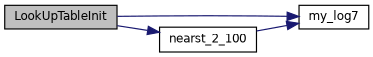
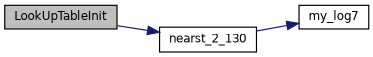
edge "LookUpTableInit" -> "my_log7": removed
node "nearst_2_100": label "nearst_2_100" -> "nearst_2_130"
